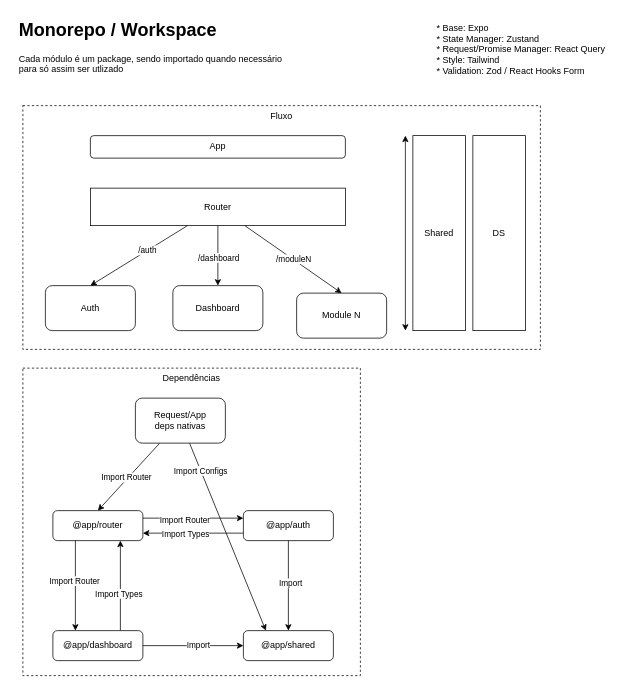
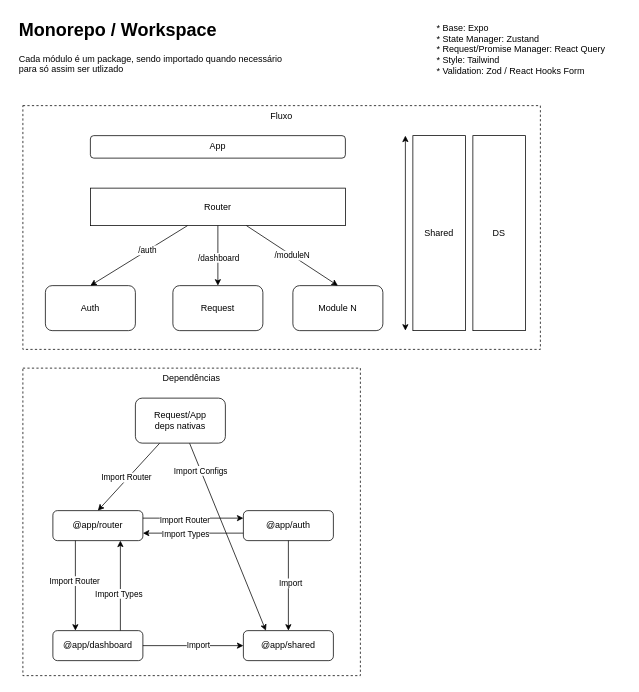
node "Dashboard": label "Dashboard" -> "Request"
node "Module N": moved (342, 315) -> (338, 308)
